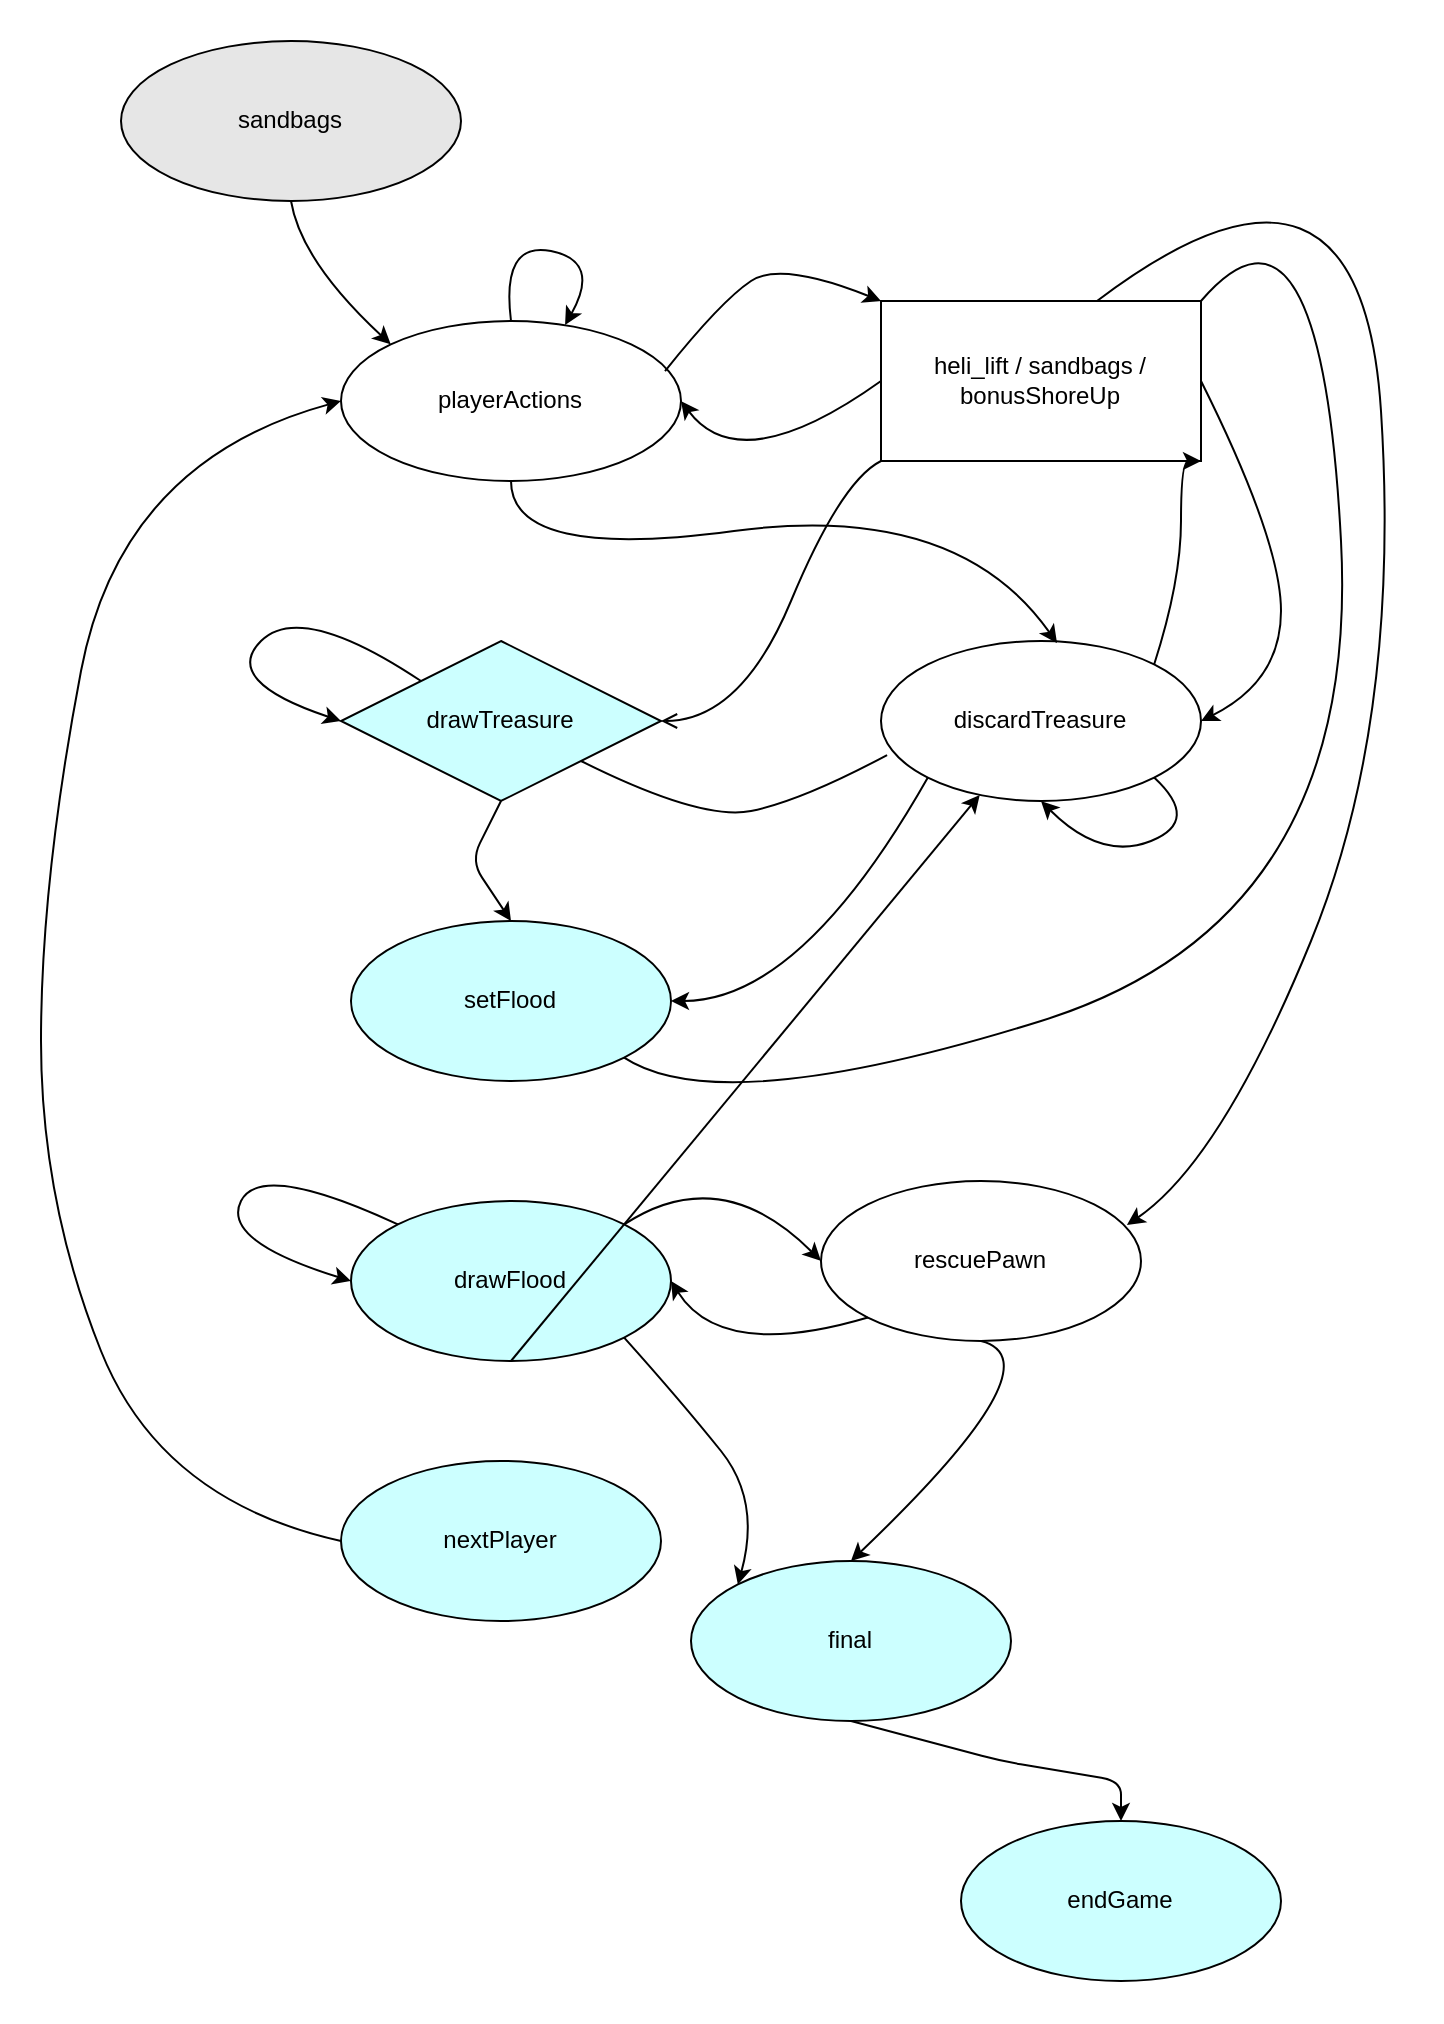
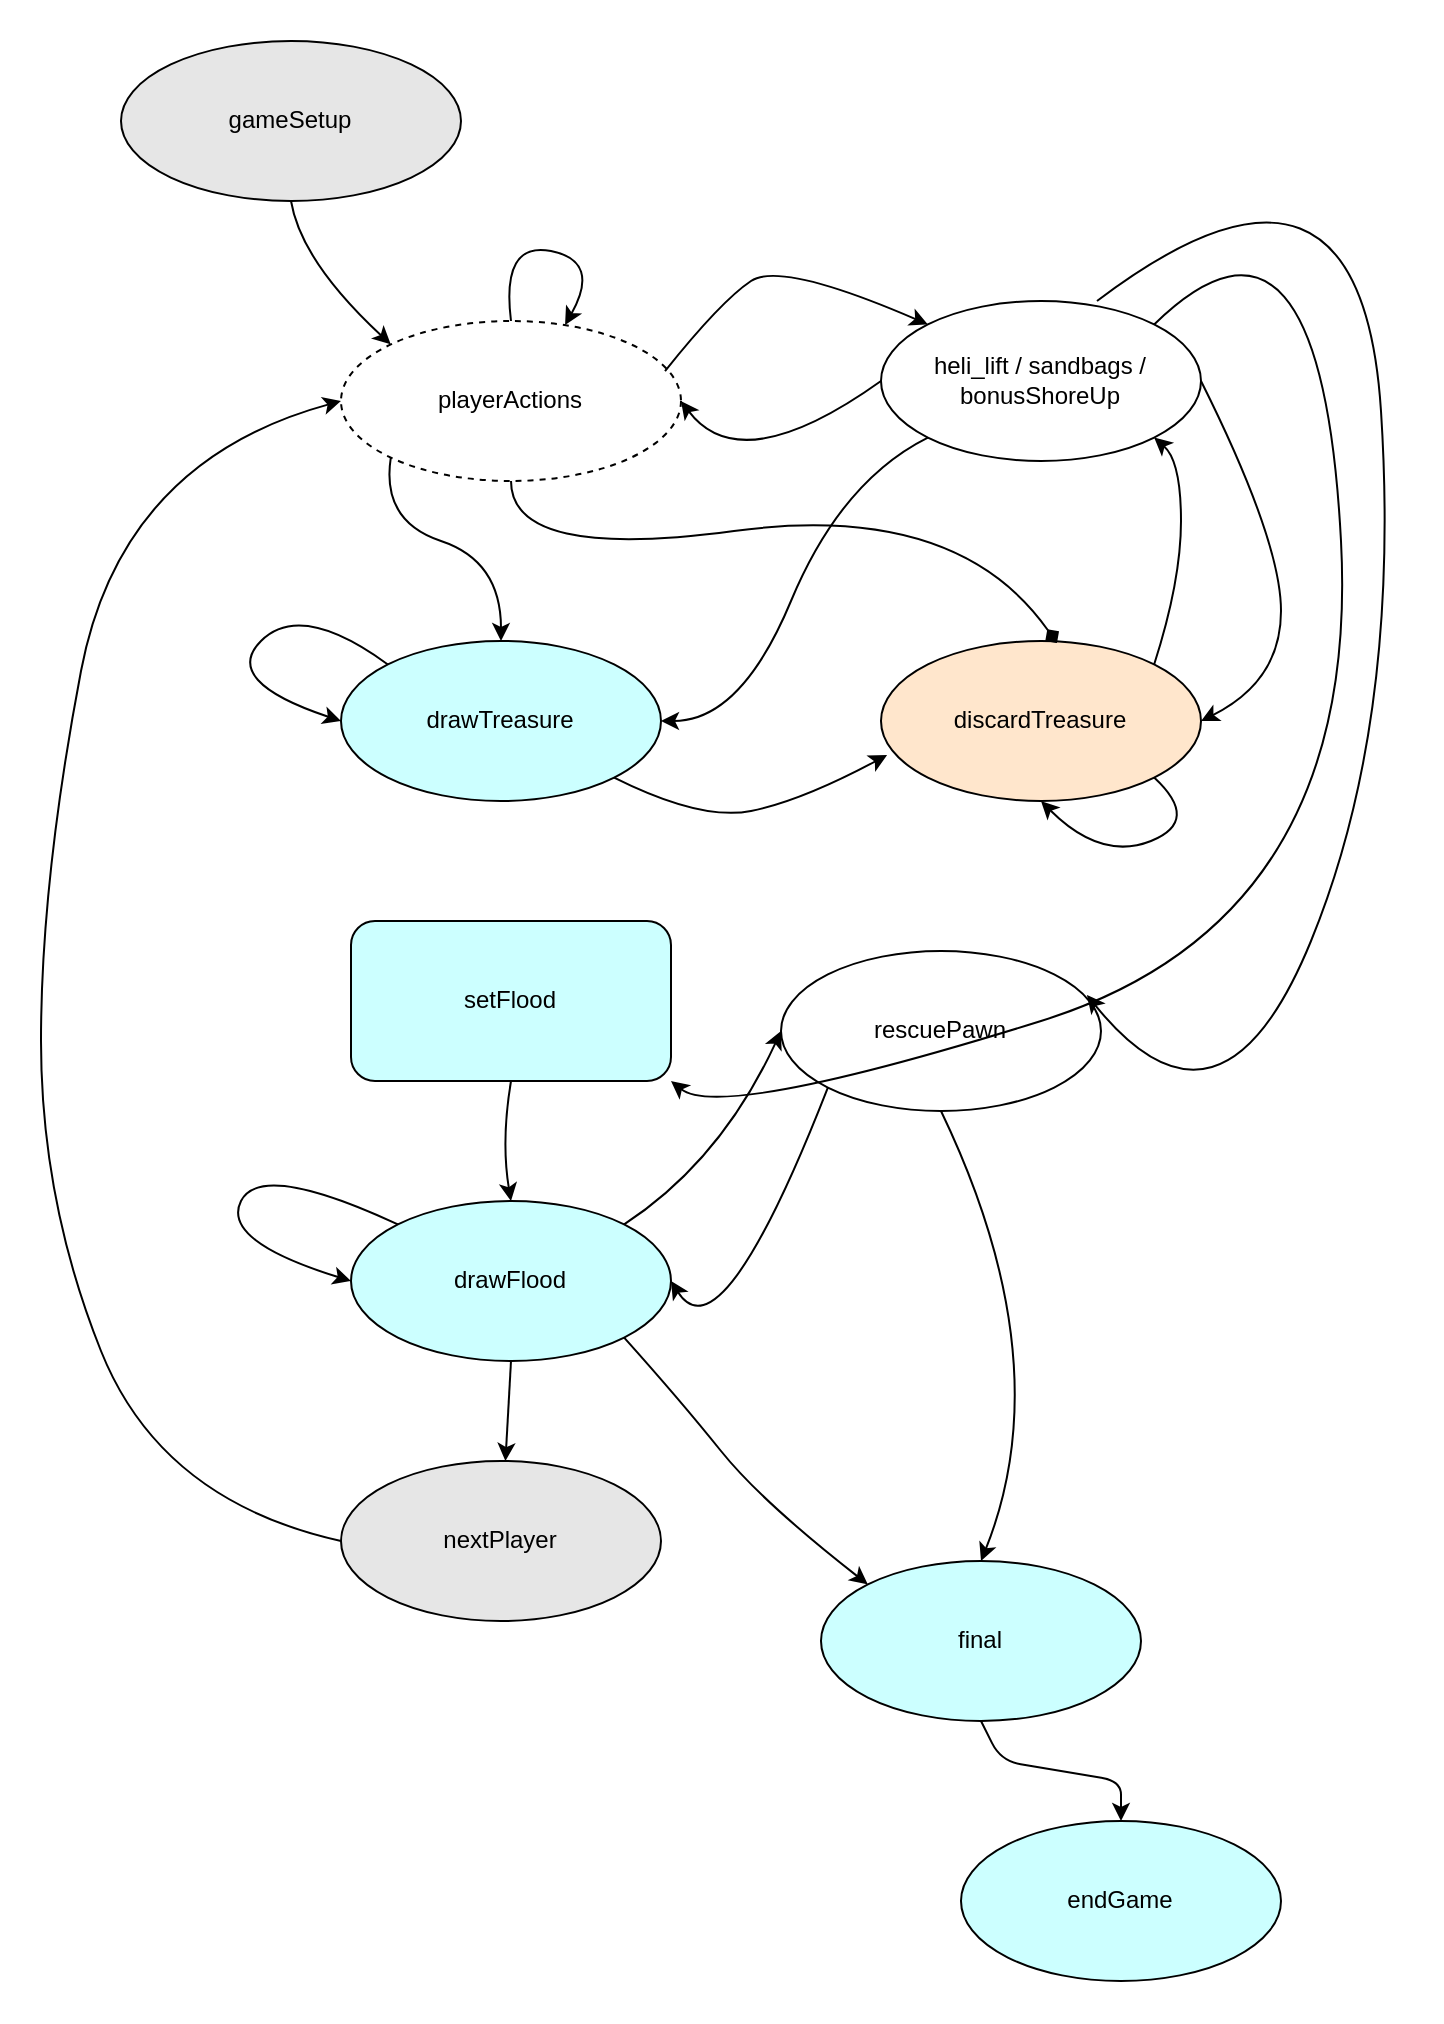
node "sandbags": label "sandbags" -> "gameSetup"
node "heli_lift / sandbags / bonusShoreUp": shape rectangle -> ellipse
node "playerActions": style solid -> dashed
edge "playerActions" -> "drawTreasure": added
edge "playerActions" -> "discardTreasure": arrowhead classic -> diamond
edge "heli_lift / sandbags / bonusShoreUp" -> "drawTreasure": arrowhead open -> classic
node "drawTreasure": shape diamond -> ellipse
node "discardTreasure": fillcolor #ffffff -> #ffe6cc
edge "drawTreasure" -- "discardTreasure": arrowhead none -> classic
edge "drawTreasure" -> "setFlood": removed
edge "discardTreasure" -> "setFlood": removed
edge "drawFlood" -> "discardTreasure": now "drawFlood" -> "nextPlayer"
node "setFlood": shape ellipse -> rounded rectangle
edge "heli_lift / sandbags / bonusShoreUp" -- "setFlood": arrowhead none -> classic
edge "setFlood" -> "drawFlood": added
node "rescuePawn": moved (981, 1261) -> (941, 1031)
node "nextPlayer": fillcolor #ccffff -> #e6e6e6
node "final": moved (851, 1641) -> (981, 1641)
